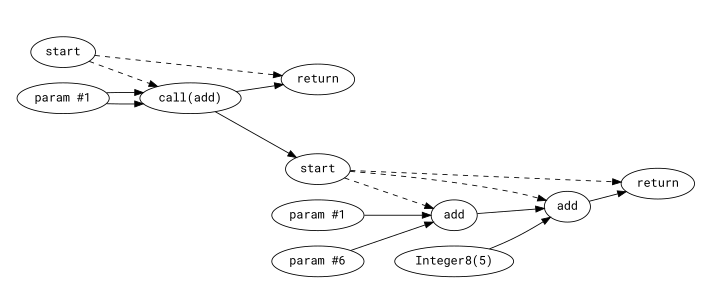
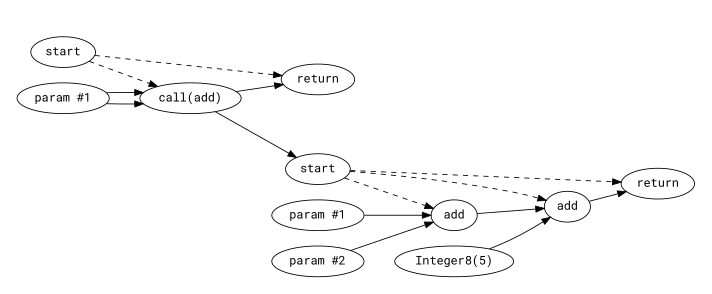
node "param #6": label "param #6" -> "param #2"
